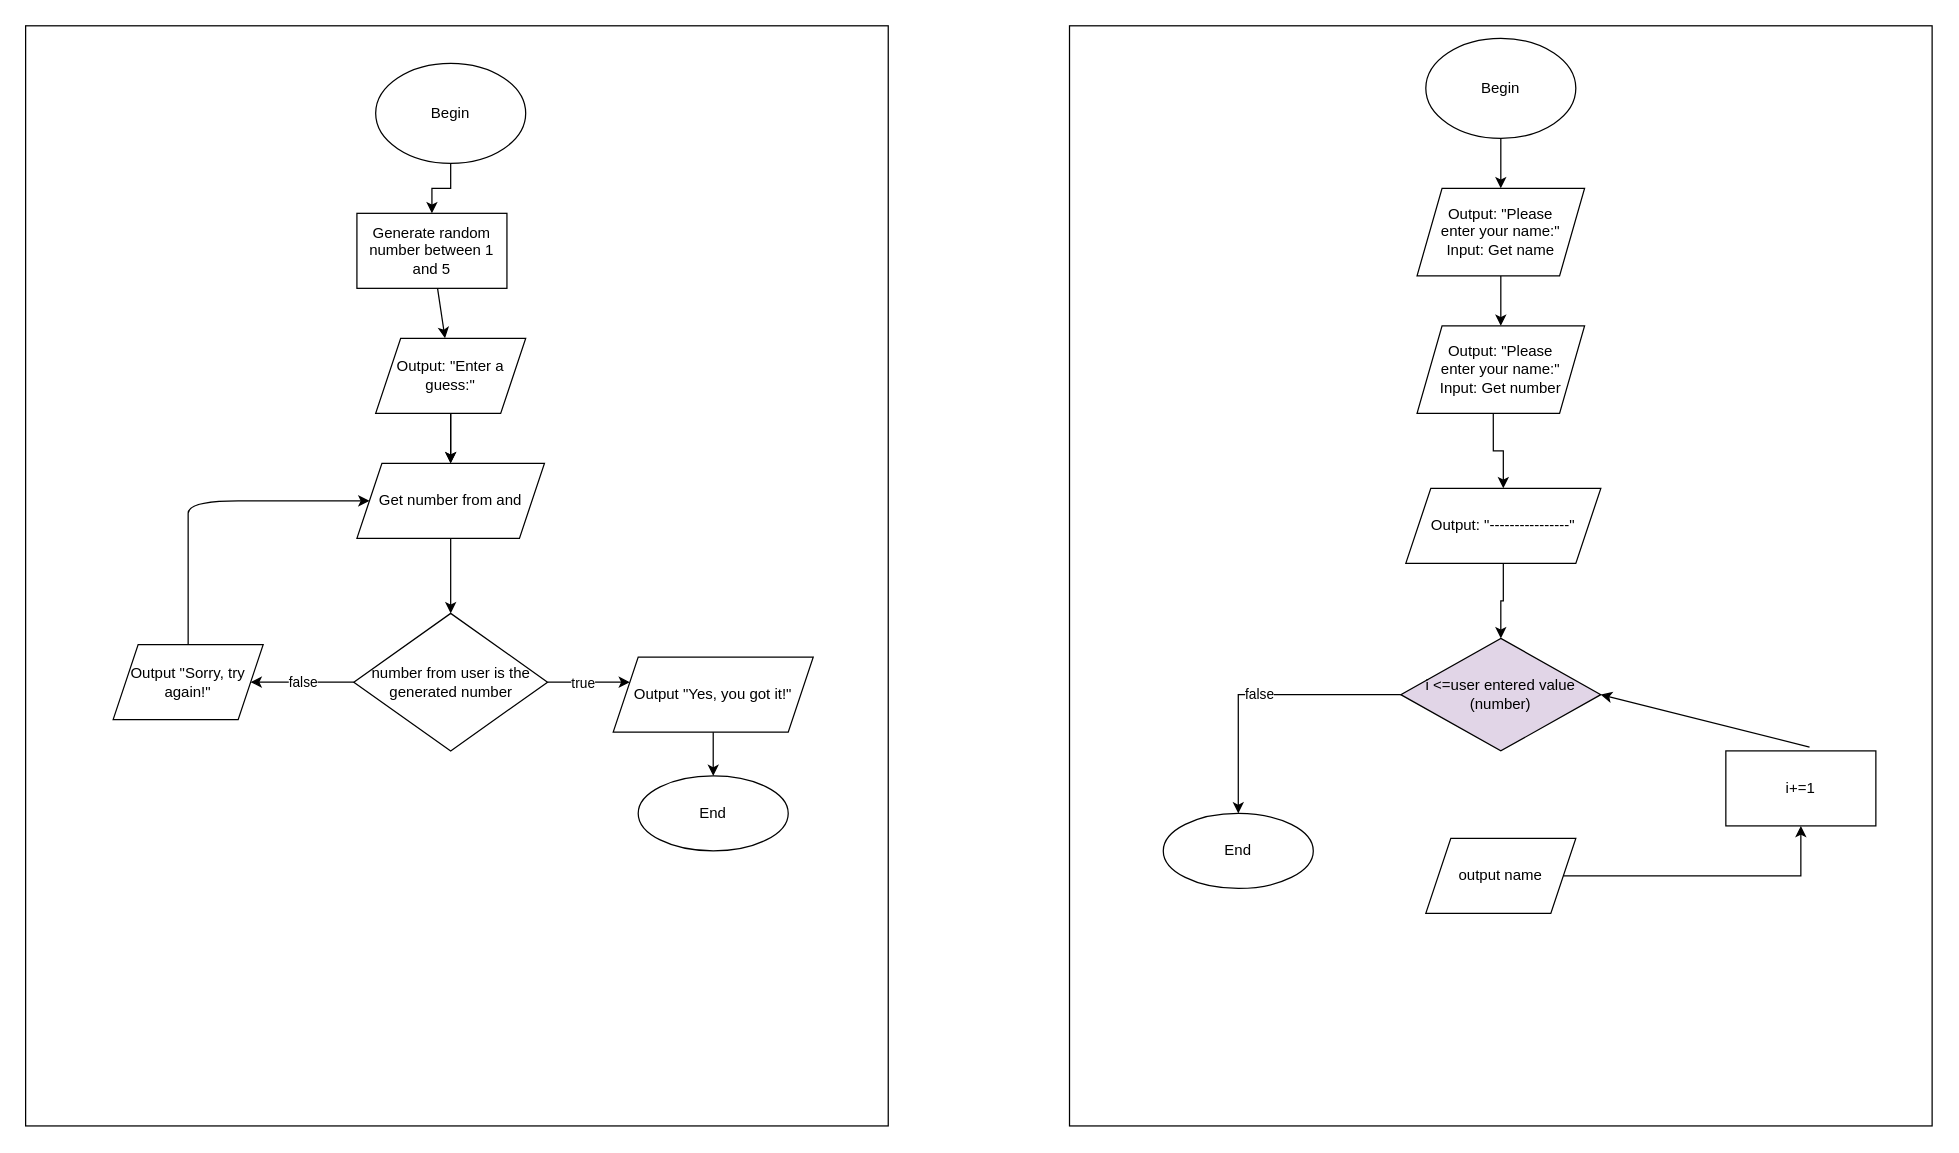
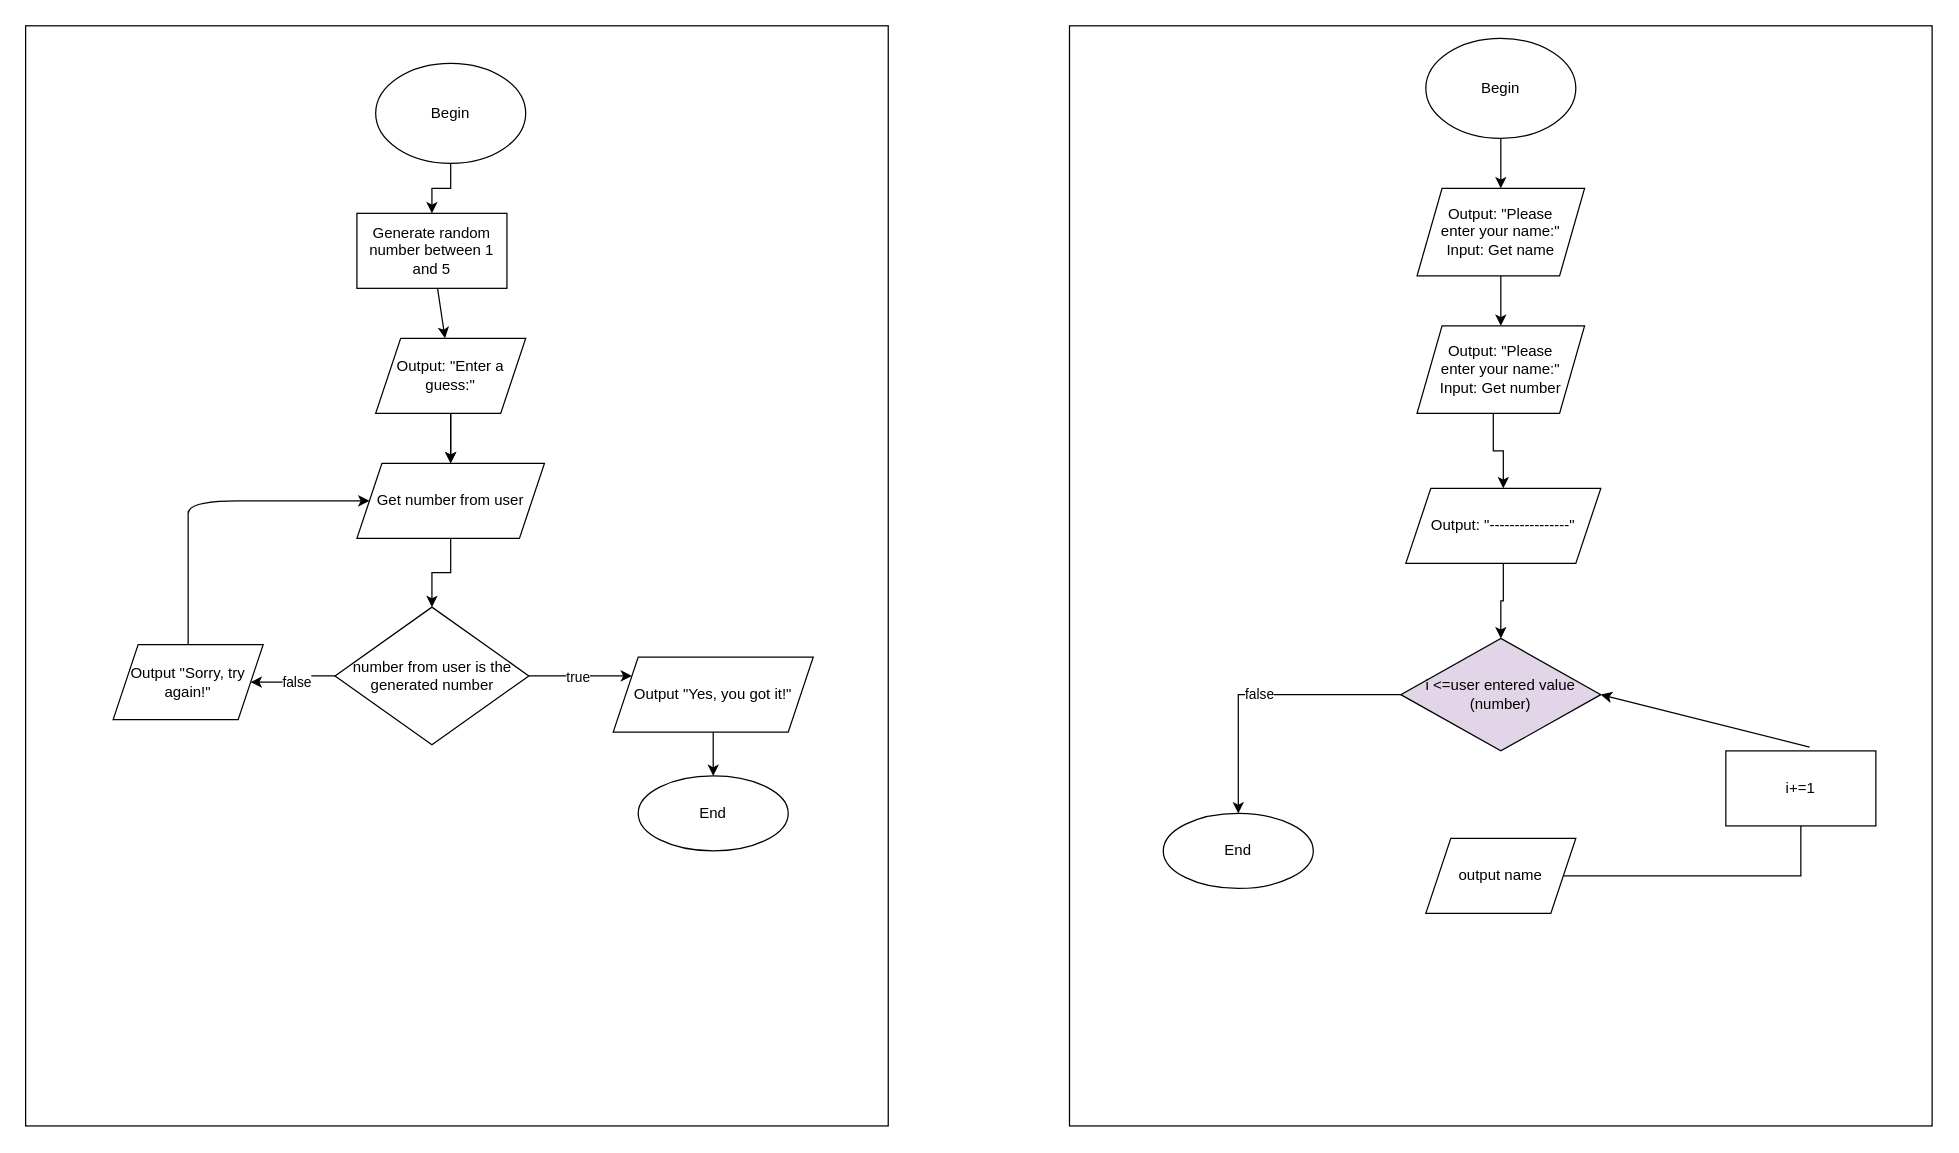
node "Get number from and": label "Get number from and" -> "Get number from user"
node "number from user is the generated number": moved (451, 682) -> (432, 676)
edge "output name" -> "i+=1": arrowhead classic -> none
